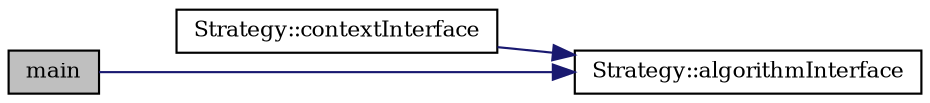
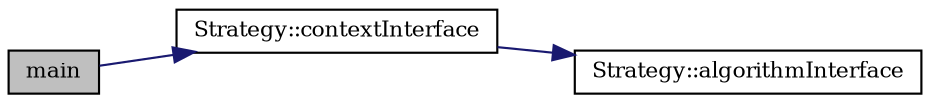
edge "main" -> "Strategy::algorithmInterface": now "main" -> "Strategy::contextInterface"
